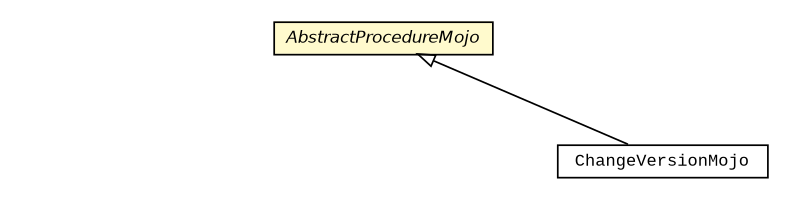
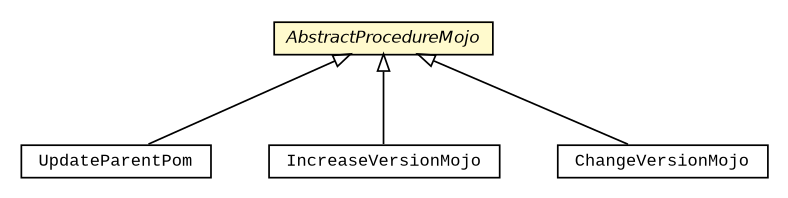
node "UpdateParentPom": added
node "IncreaseVersionMojo": added
